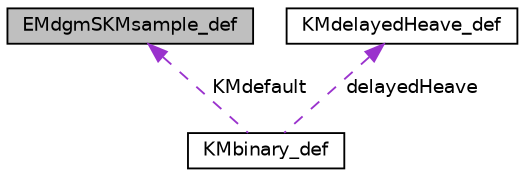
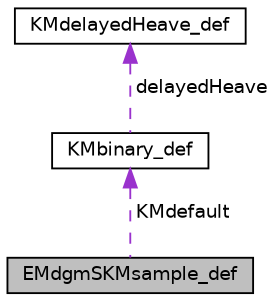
edge "KMbinary_def" -> "EMdgmSKMsample_def": reversed
